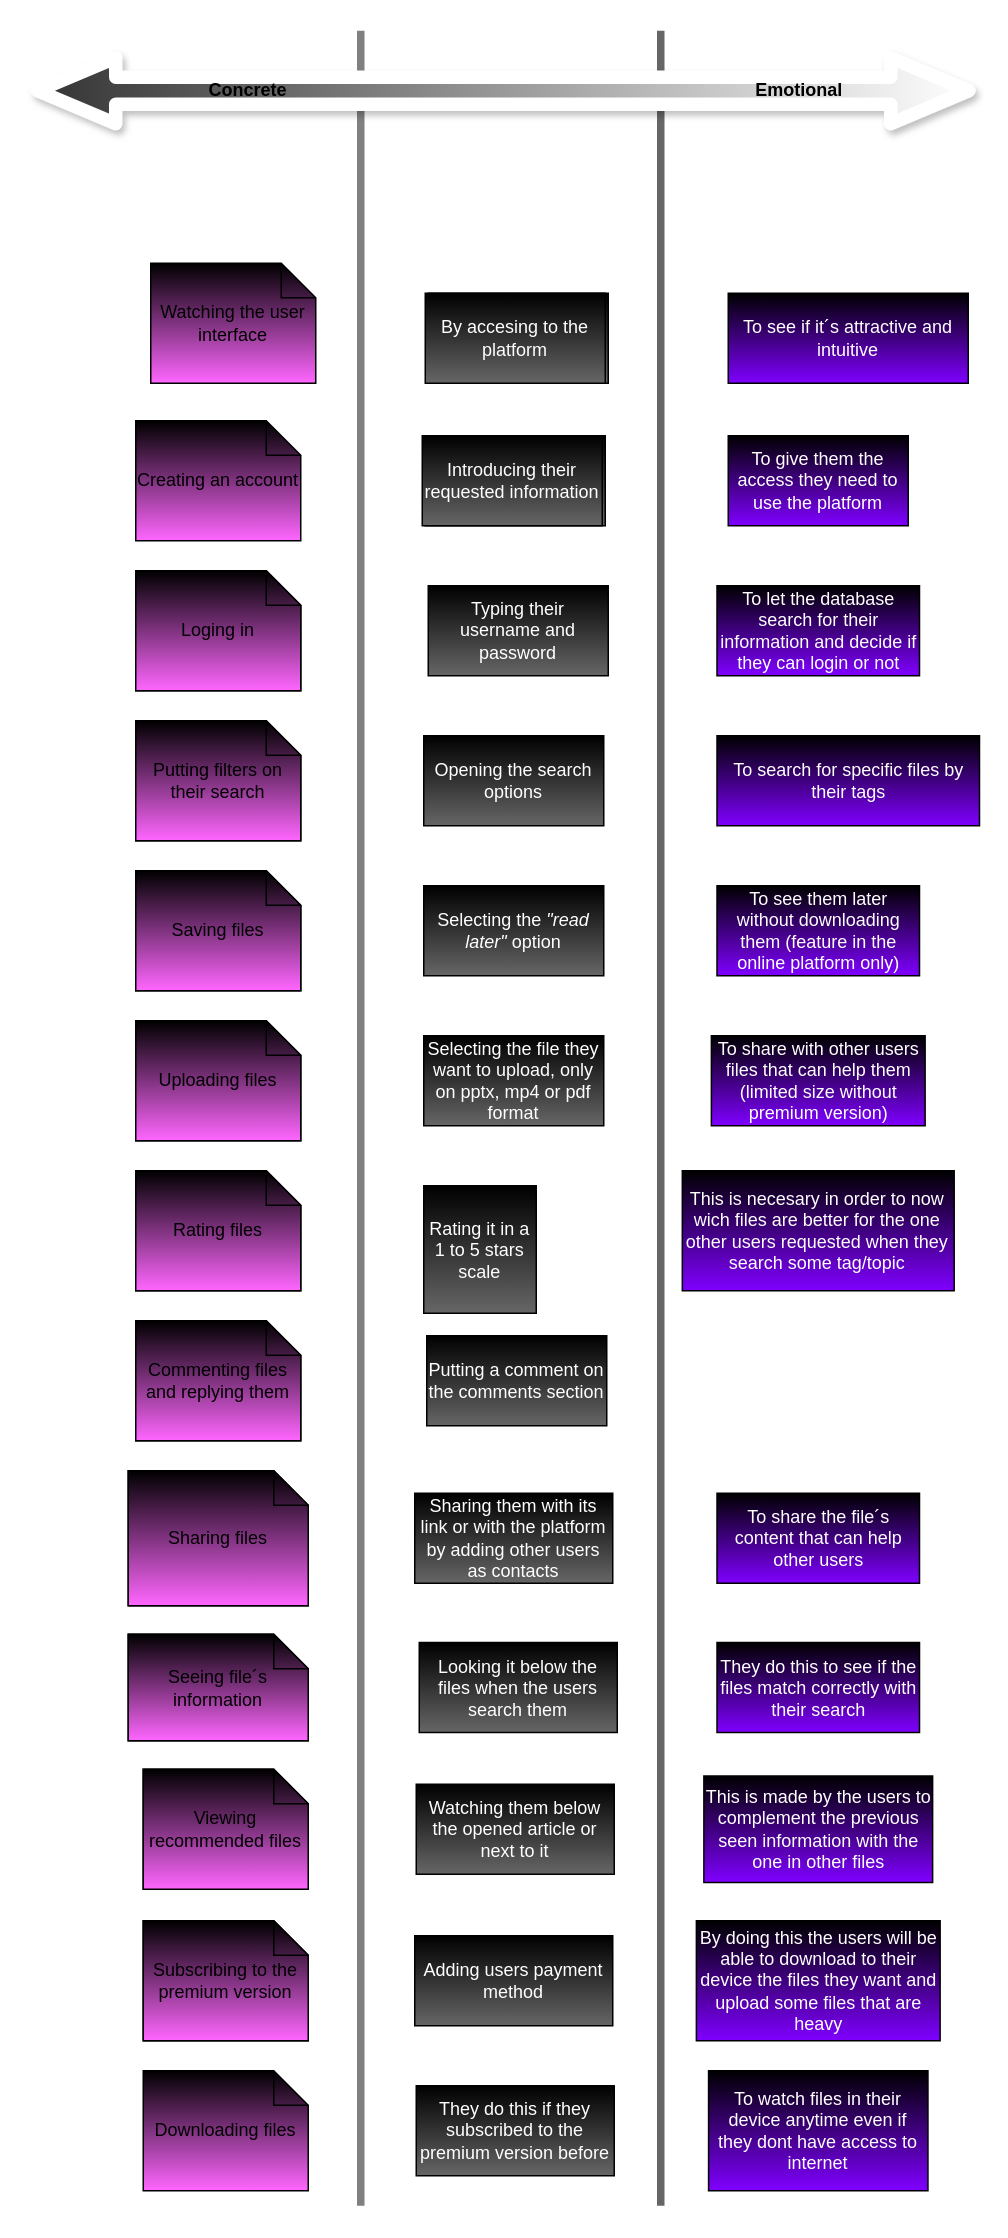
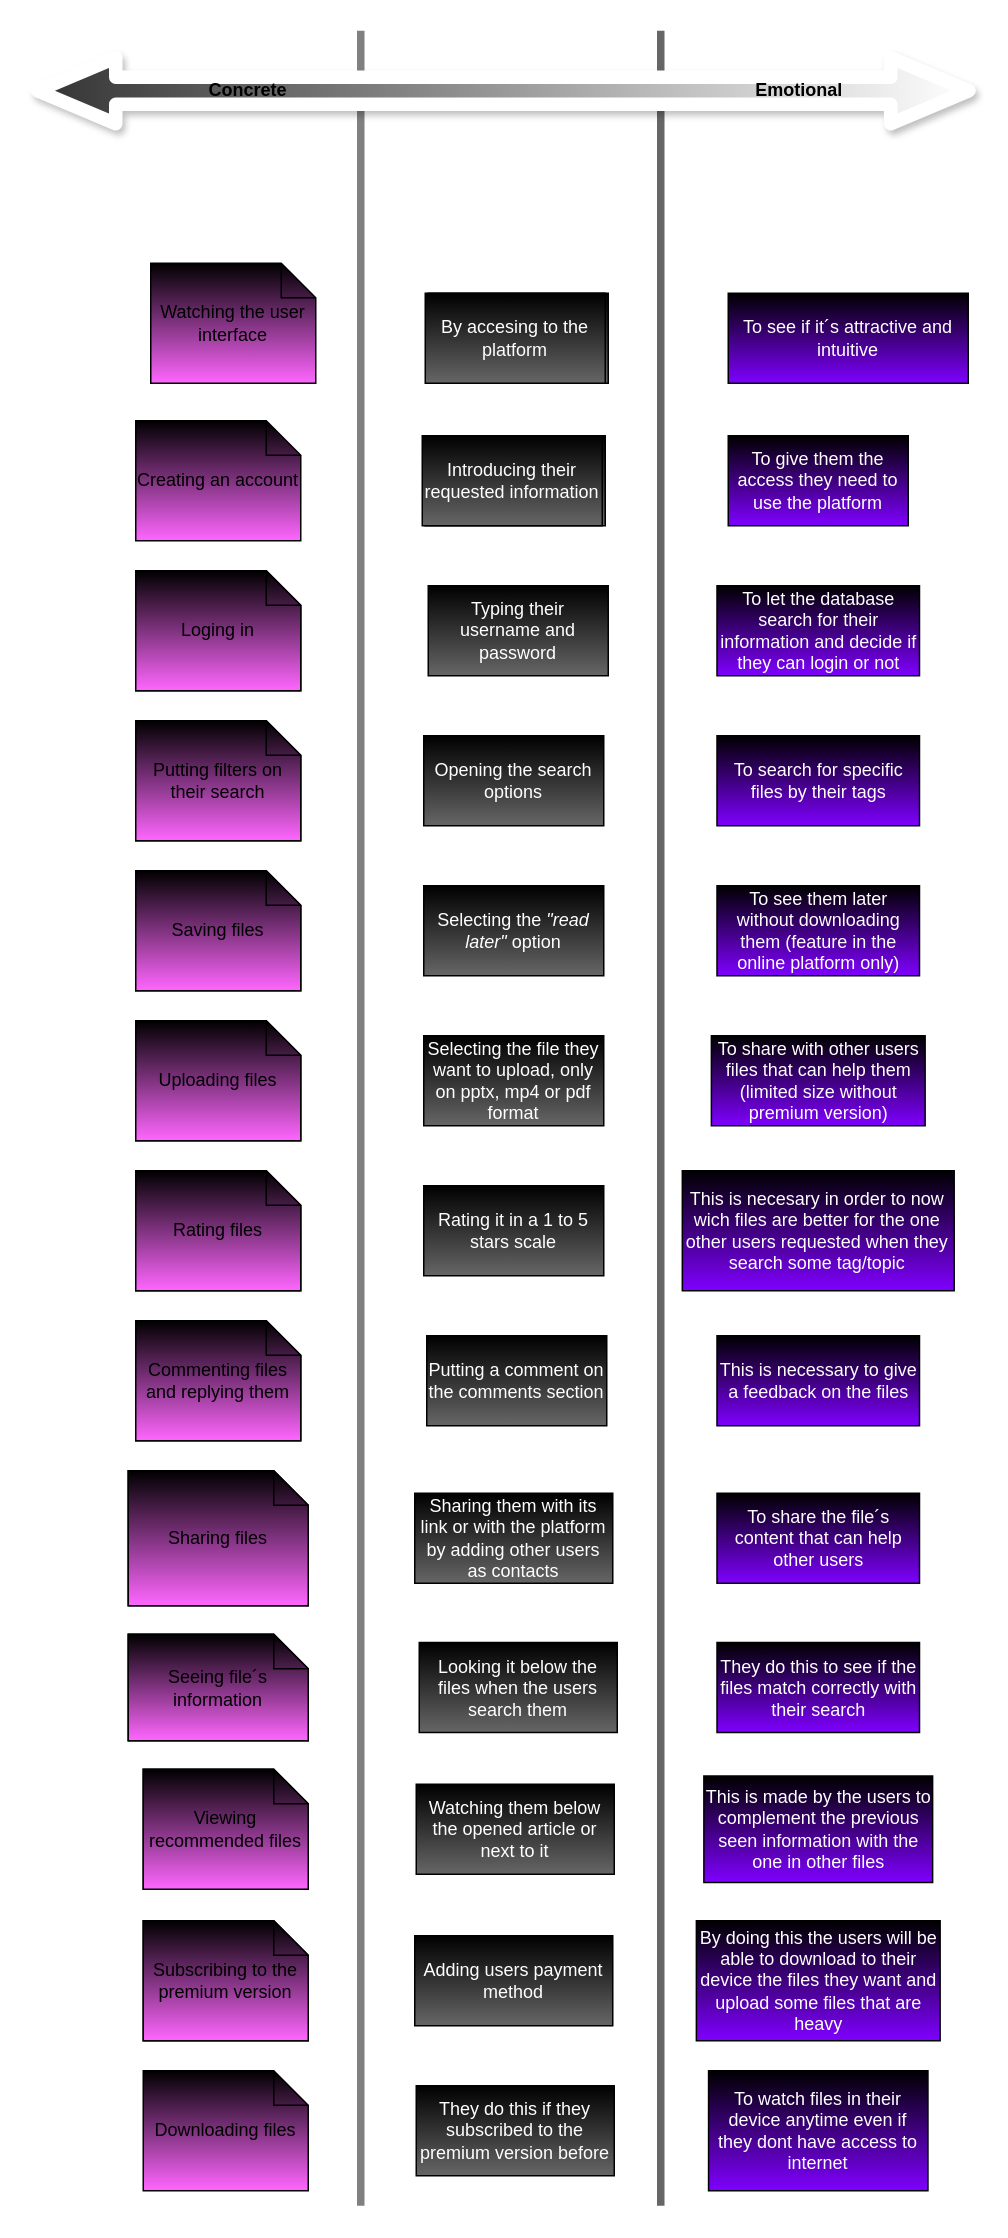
node "To search for specific files by their tags": size 263x90 -> 203x90
node "Rating it in a 1 to 5 stars scale": size 113x128 -> 180x90
node "This is necessary to give a feedback on the files": added
